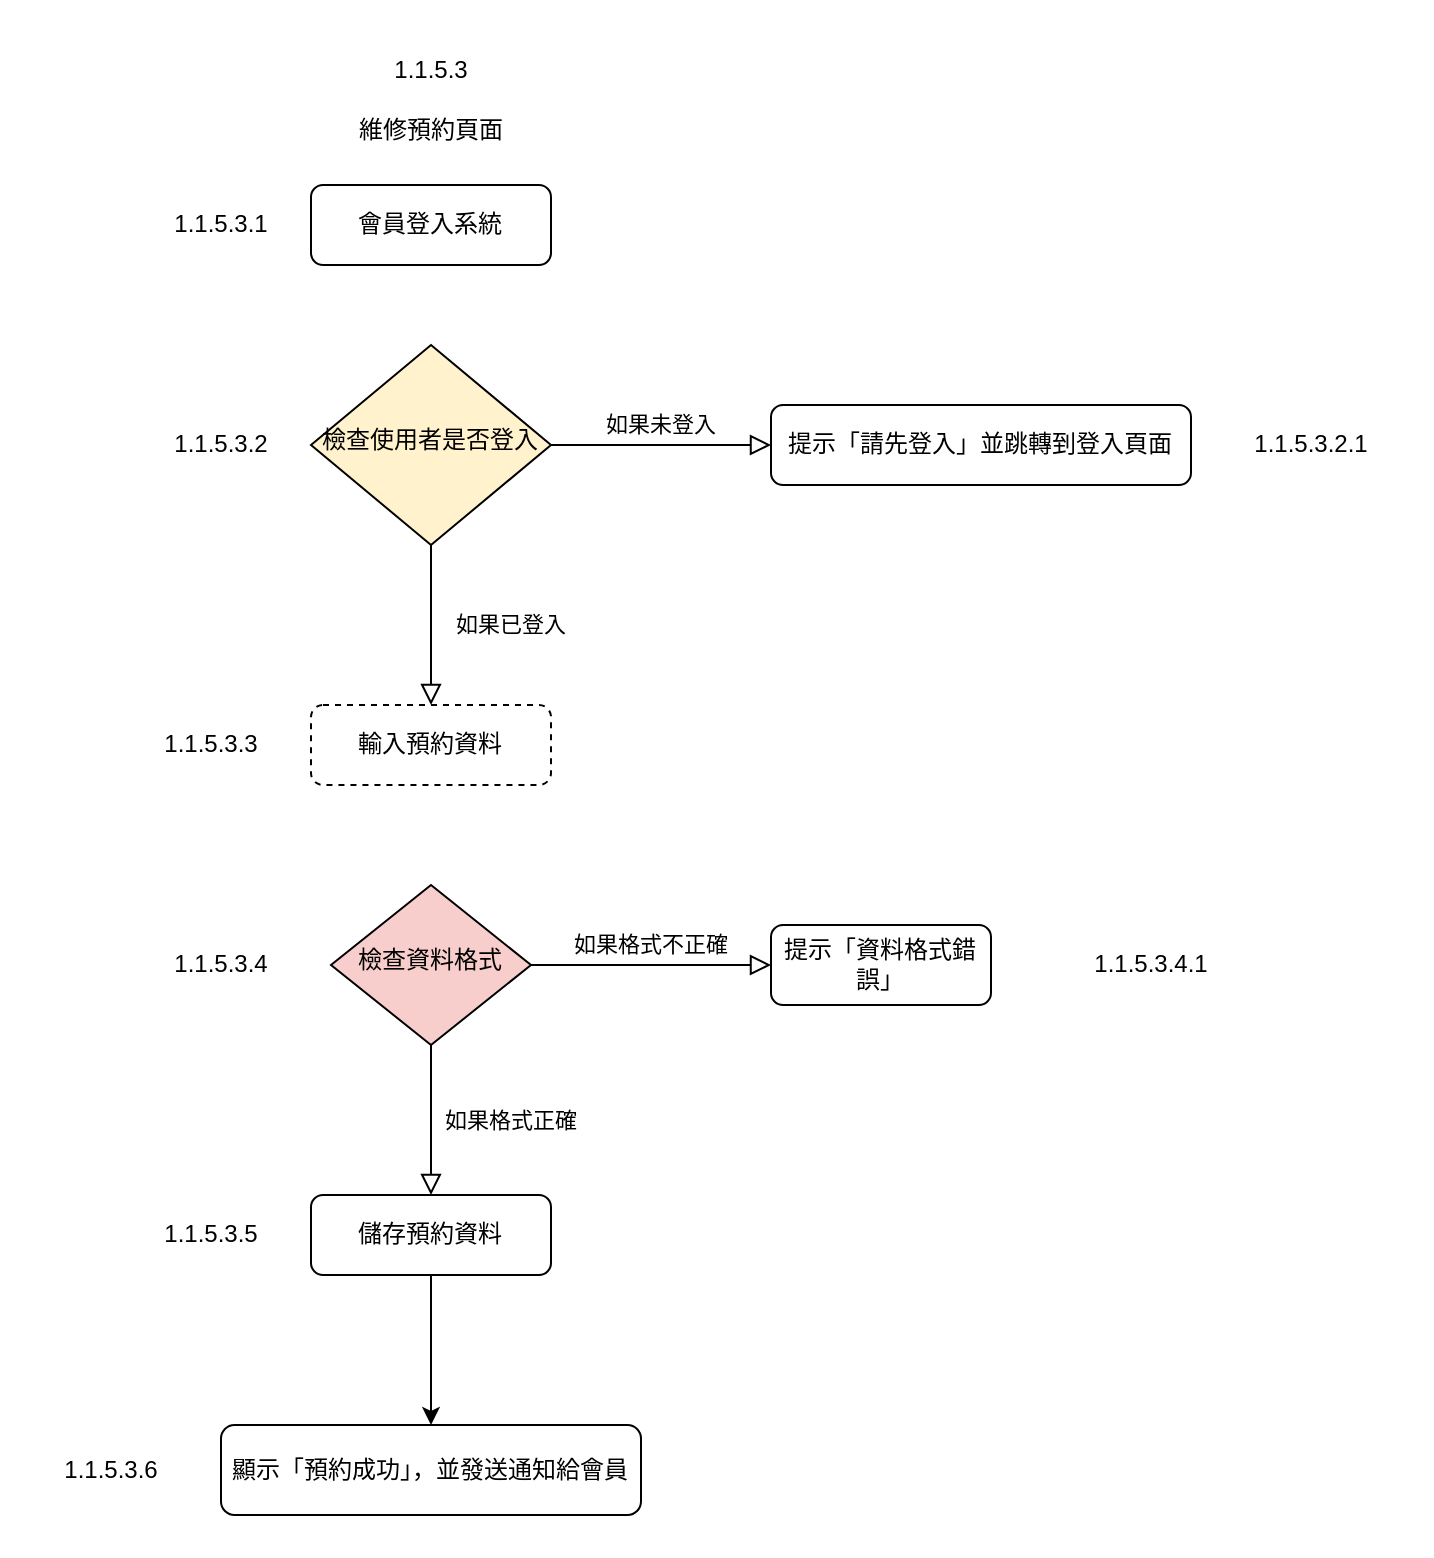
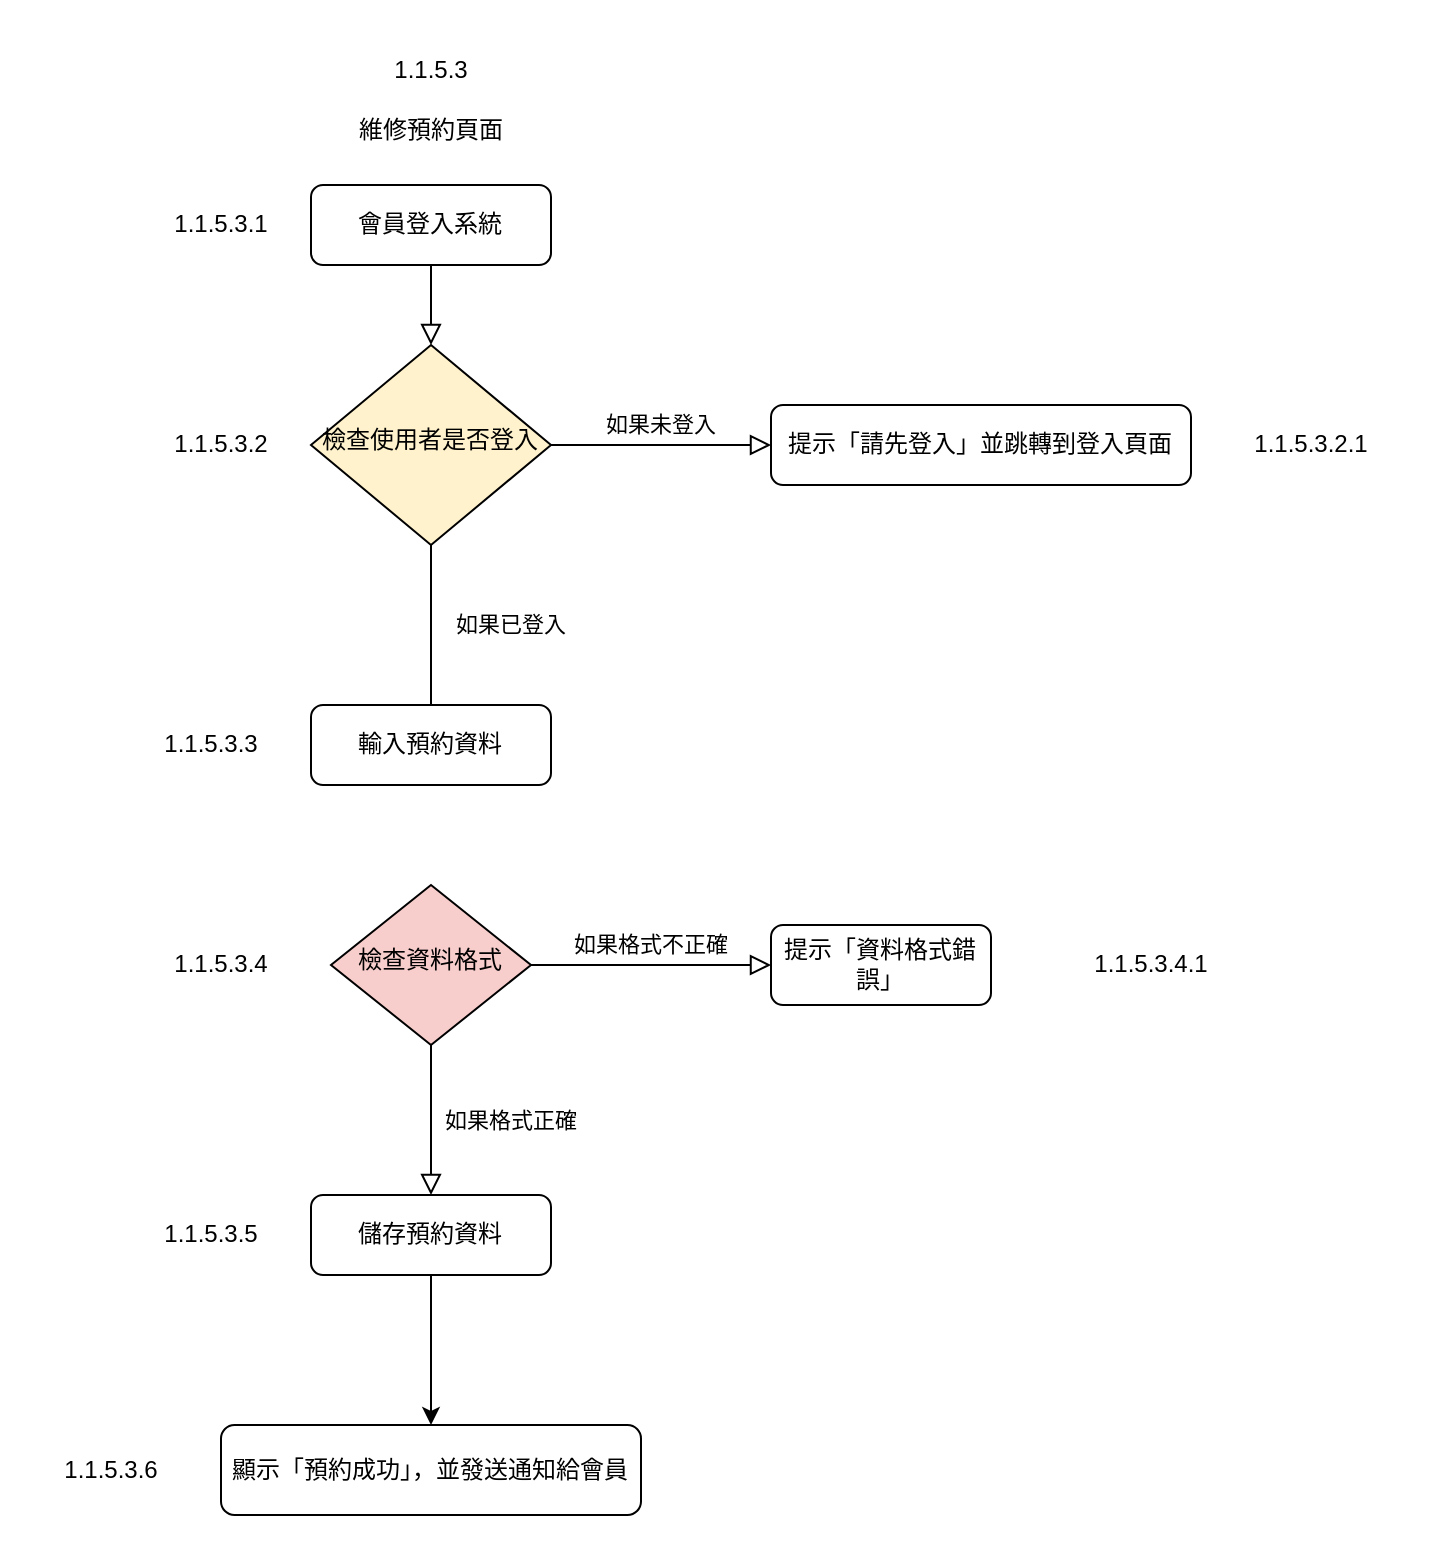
edge "會員登入系統" -> "檢查使用者是否登入": added
edge "檢查使用者是否登入" -> "輸入預約資料": arrowhead block -> none
node "輸入預約資料": style dashed -> solid
